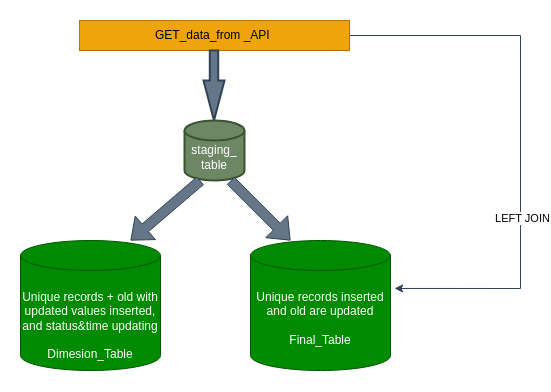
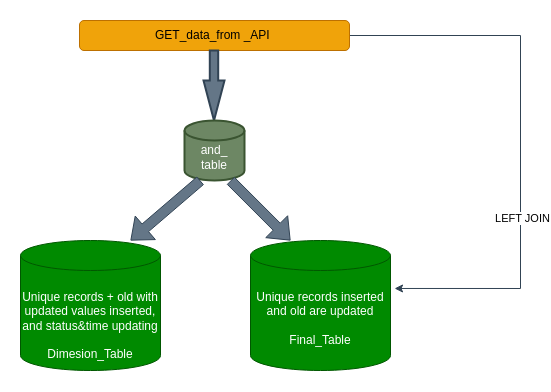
node "GET_data_from _API": shape rectangle -> rounded rectangle
node "staging_ table": label "staging_ table" -> "and_ table"
